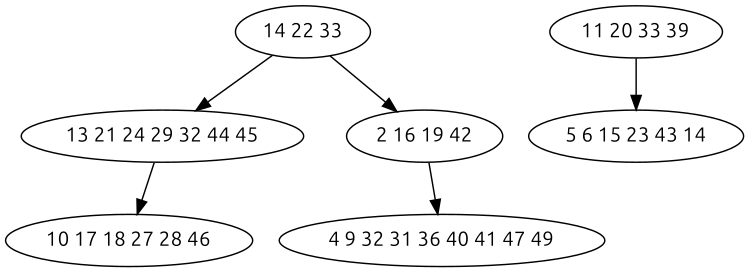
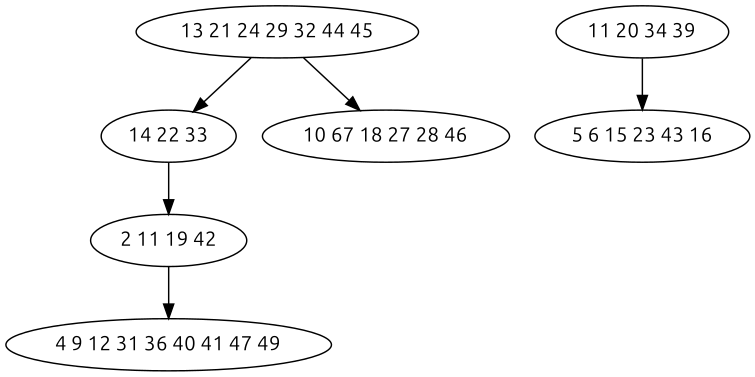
node "11 20 33 39": label "11 20 33 39" -> "11 20 34 39"
edge "14 22 33" -> "13 21 24 29 32 44 45": reversed
node "2 16 19 42": label "2 16 19 42" -> "2 11 19 42"
node "5 6 15 23 43 14": label "5 6 15 23 43 14" -> "5 6 15 23 43 16"
node "10 17 18 27 28 46": label "10 17 18 27 28 46" -> "10 67 18 27 28 46"
node "4 9 32 31 36 40 41 47 49": label "4 9 32 31 36 40 41 47 49" -> "4 9 12 31 36 40 41 47 49"
